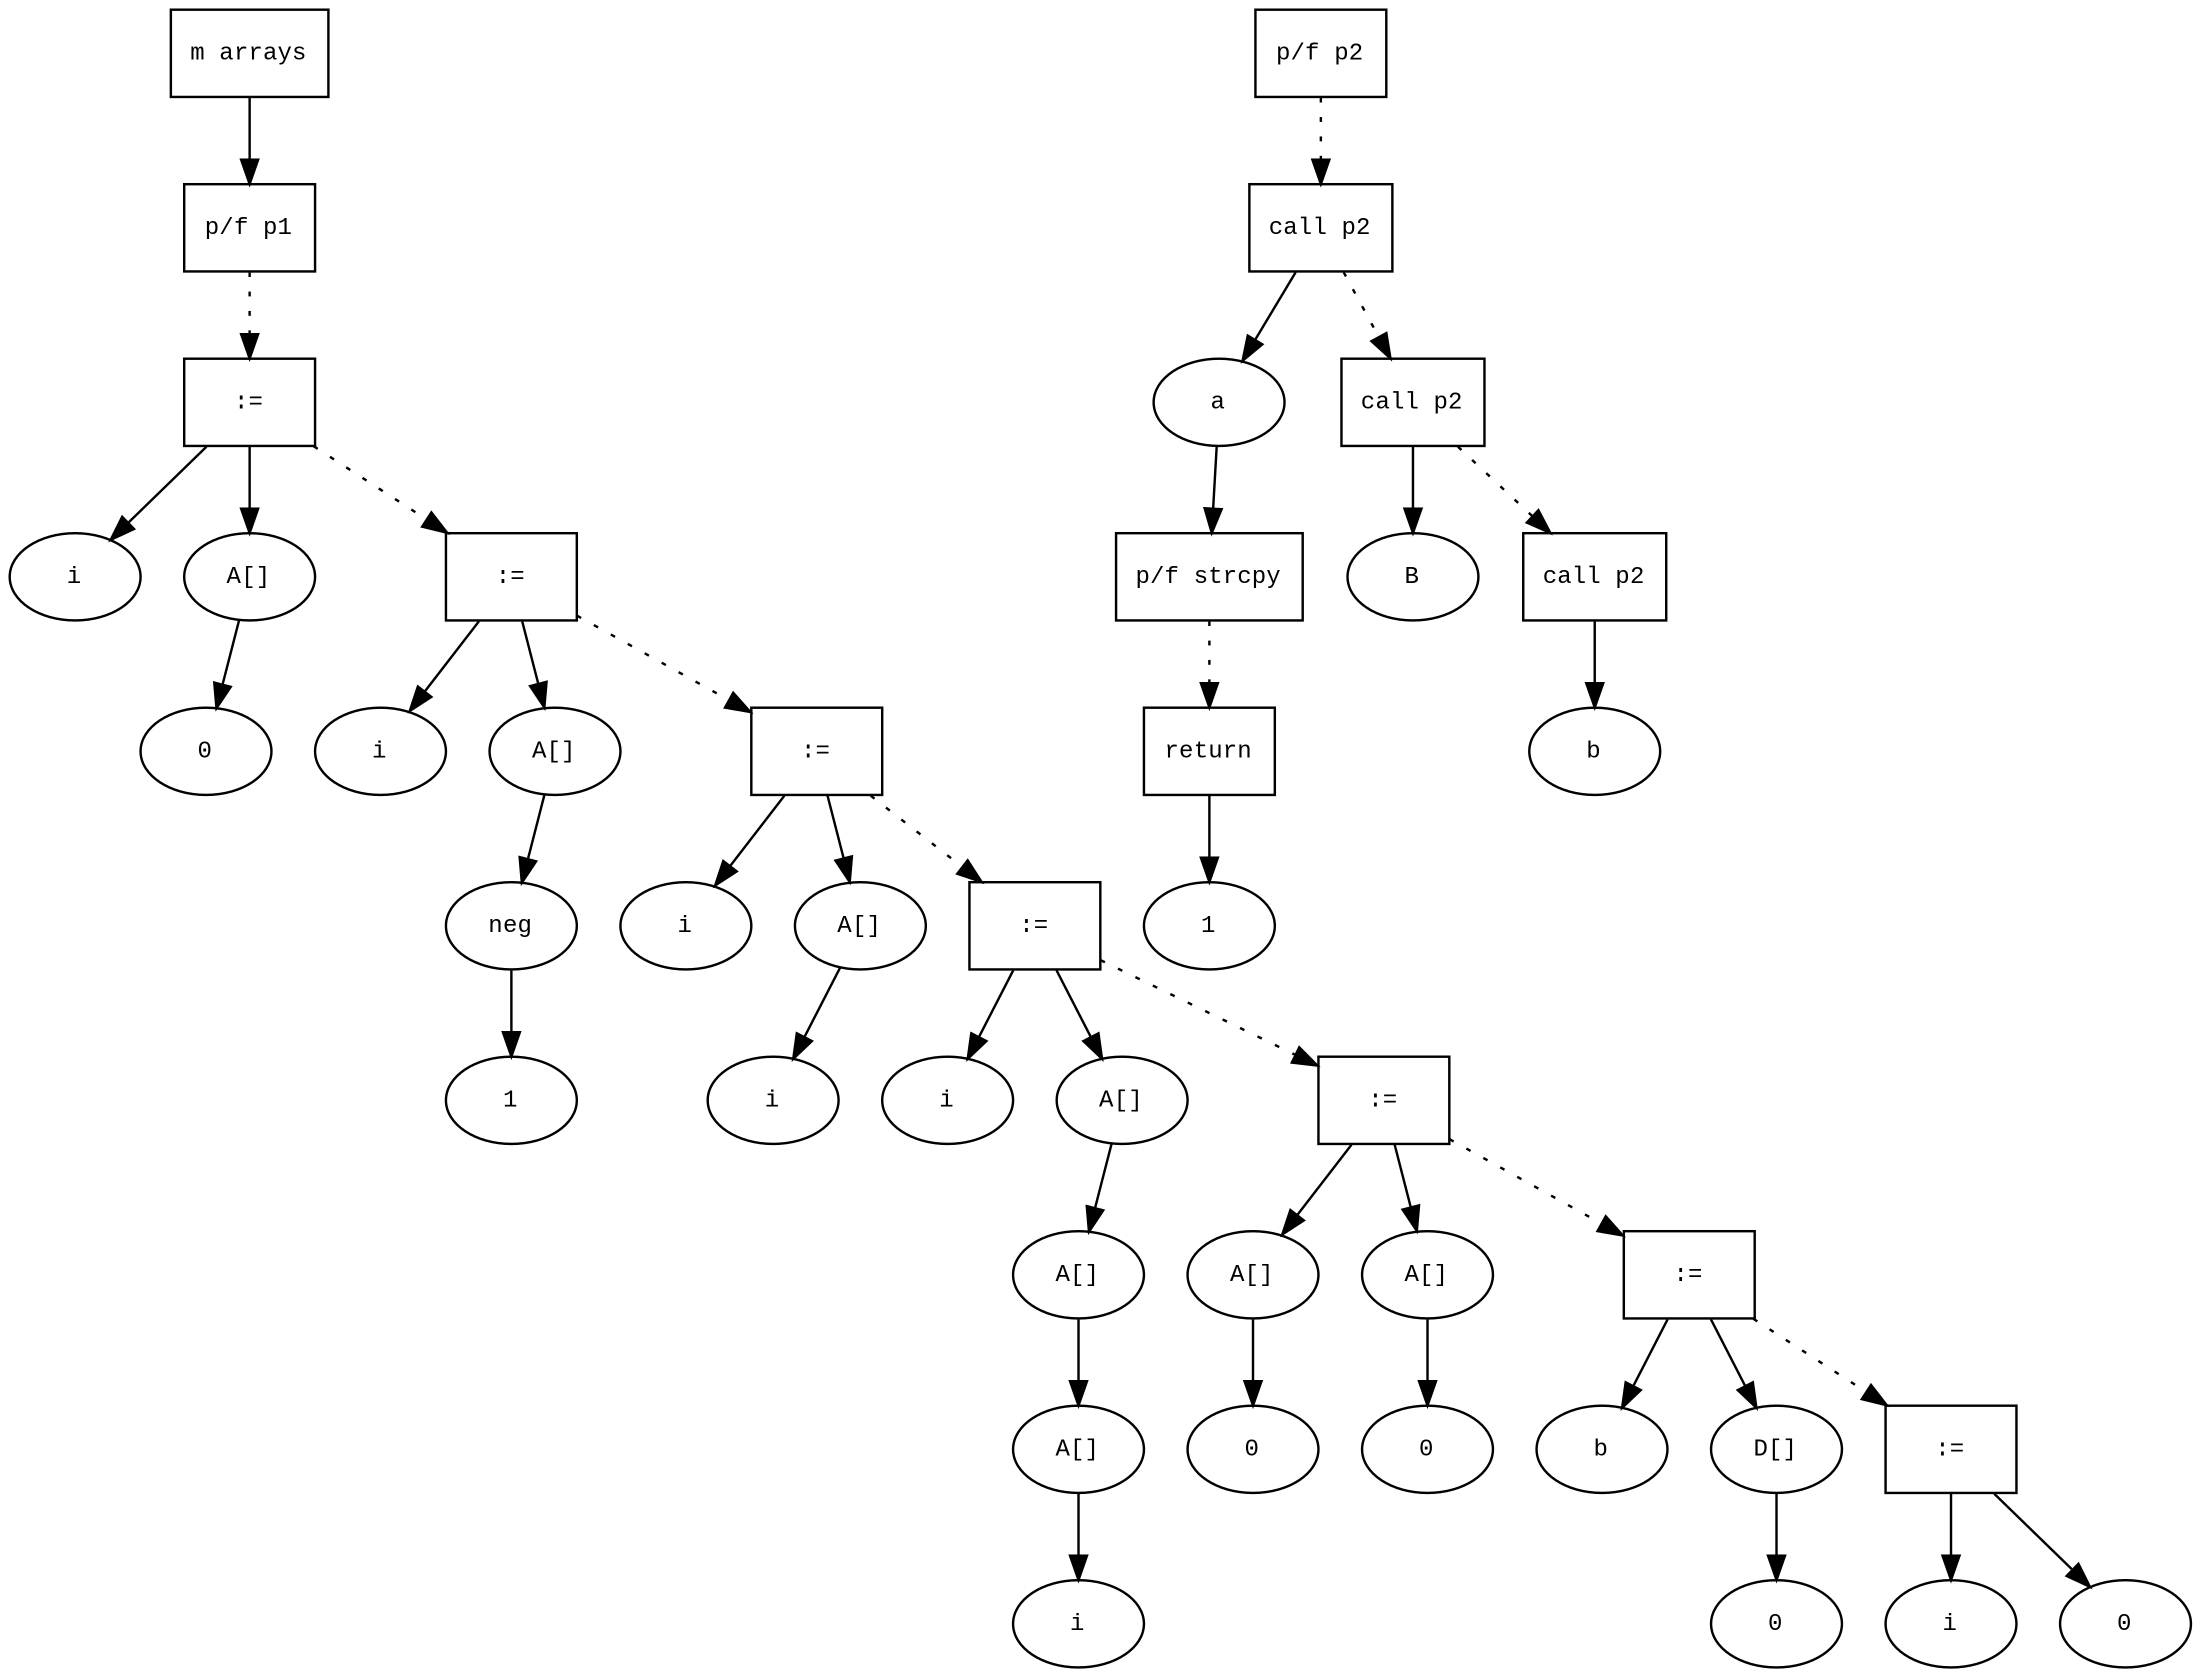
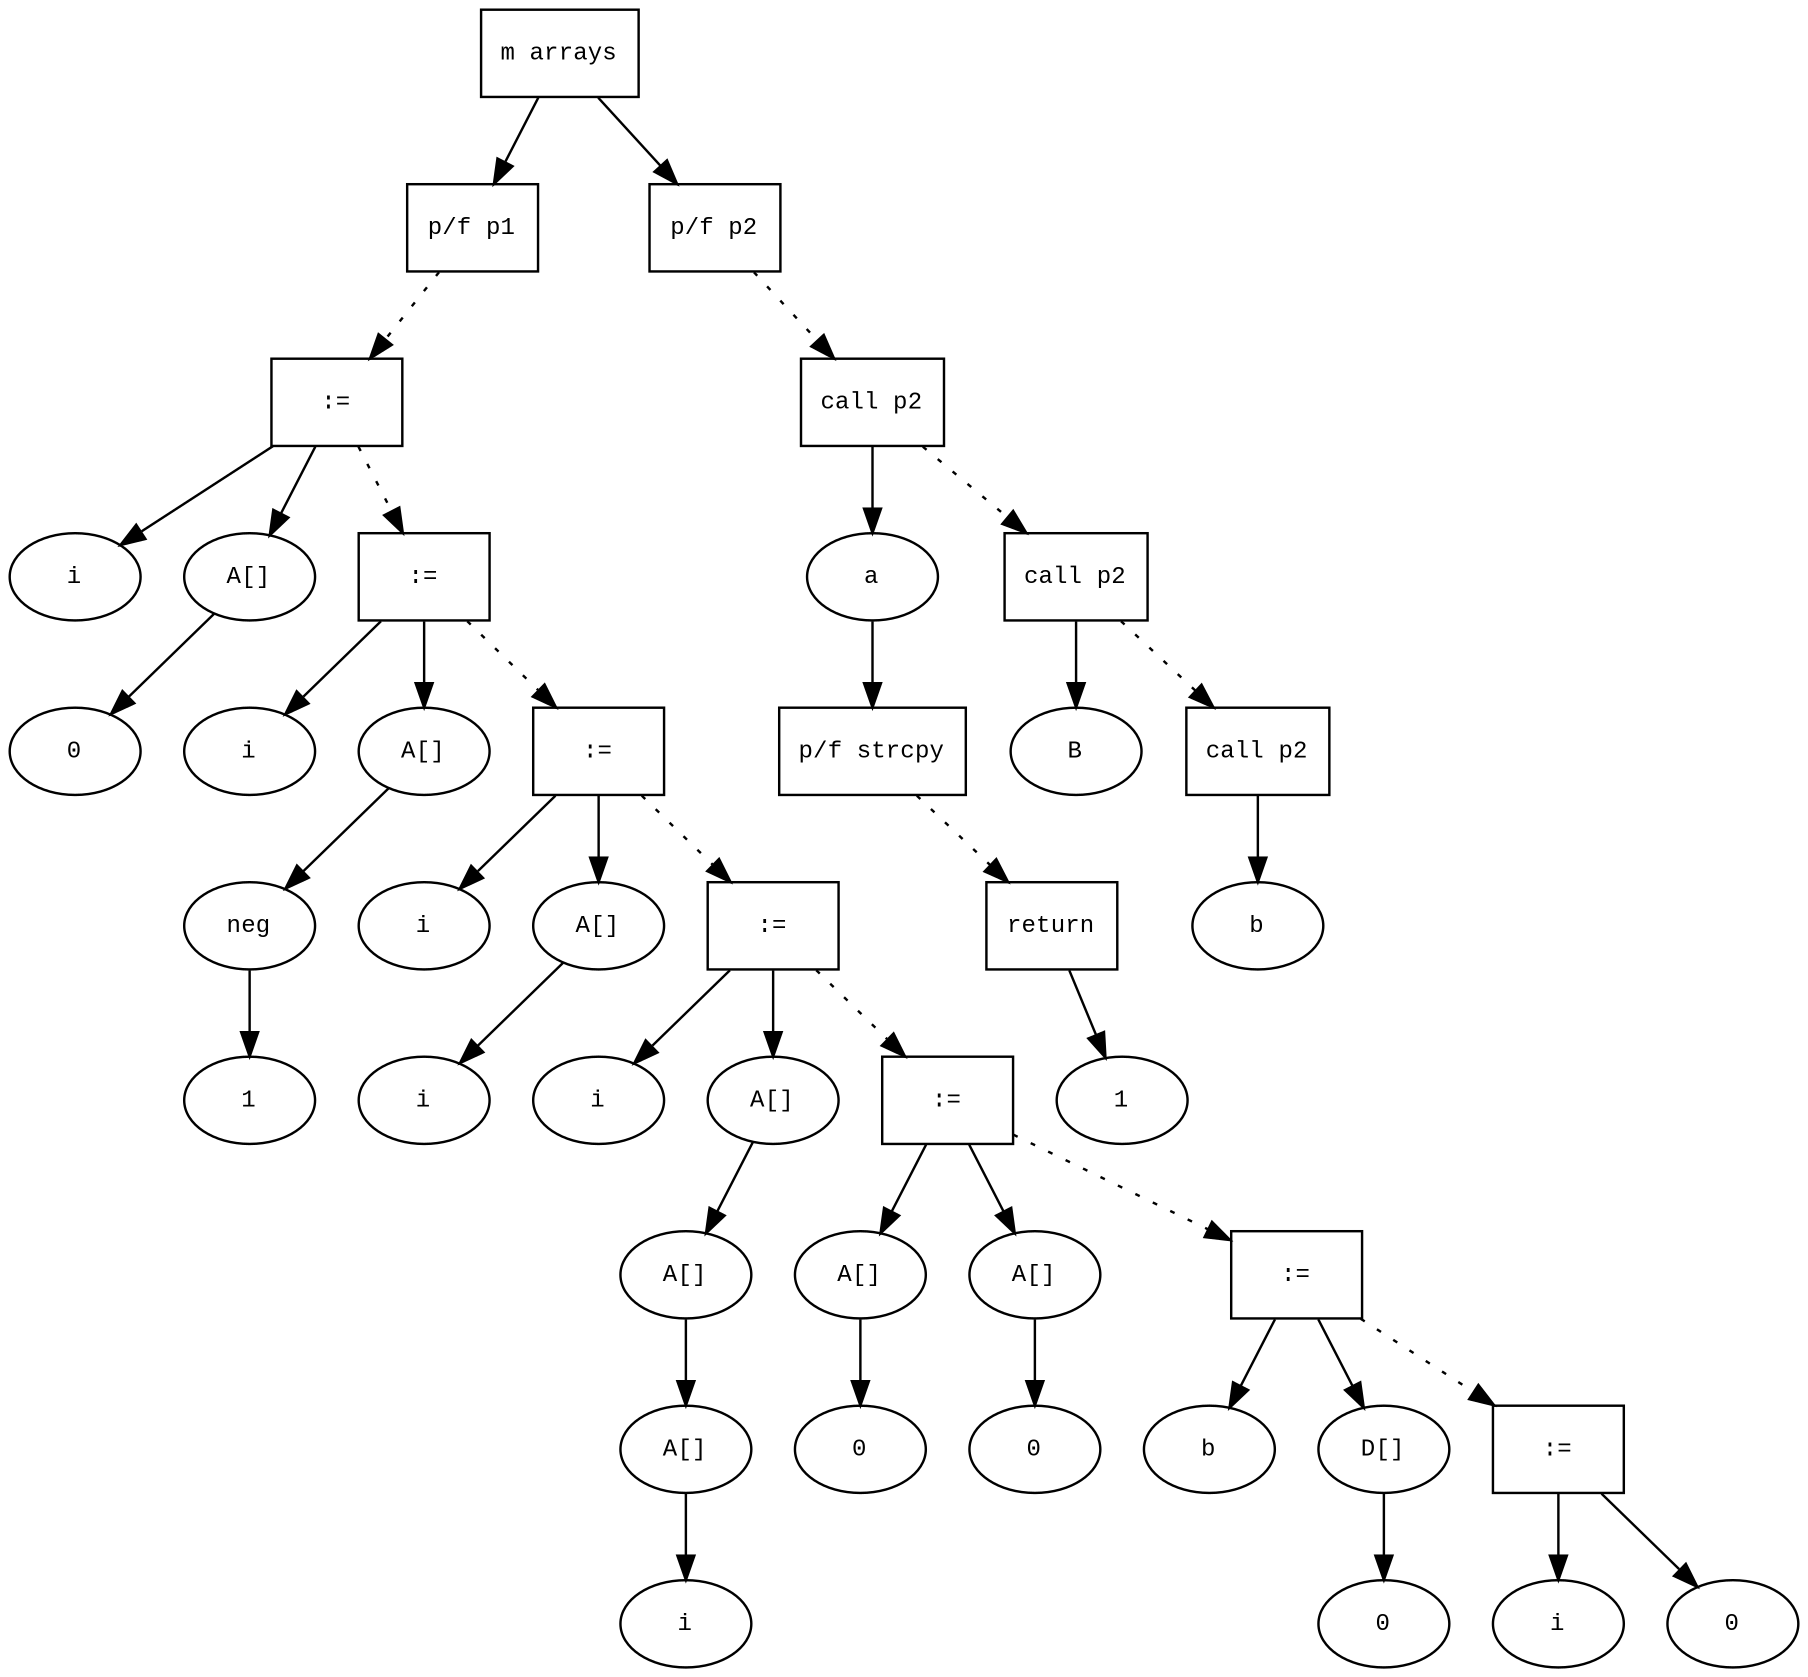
edge "m arrays" -> "p/f p2": added
